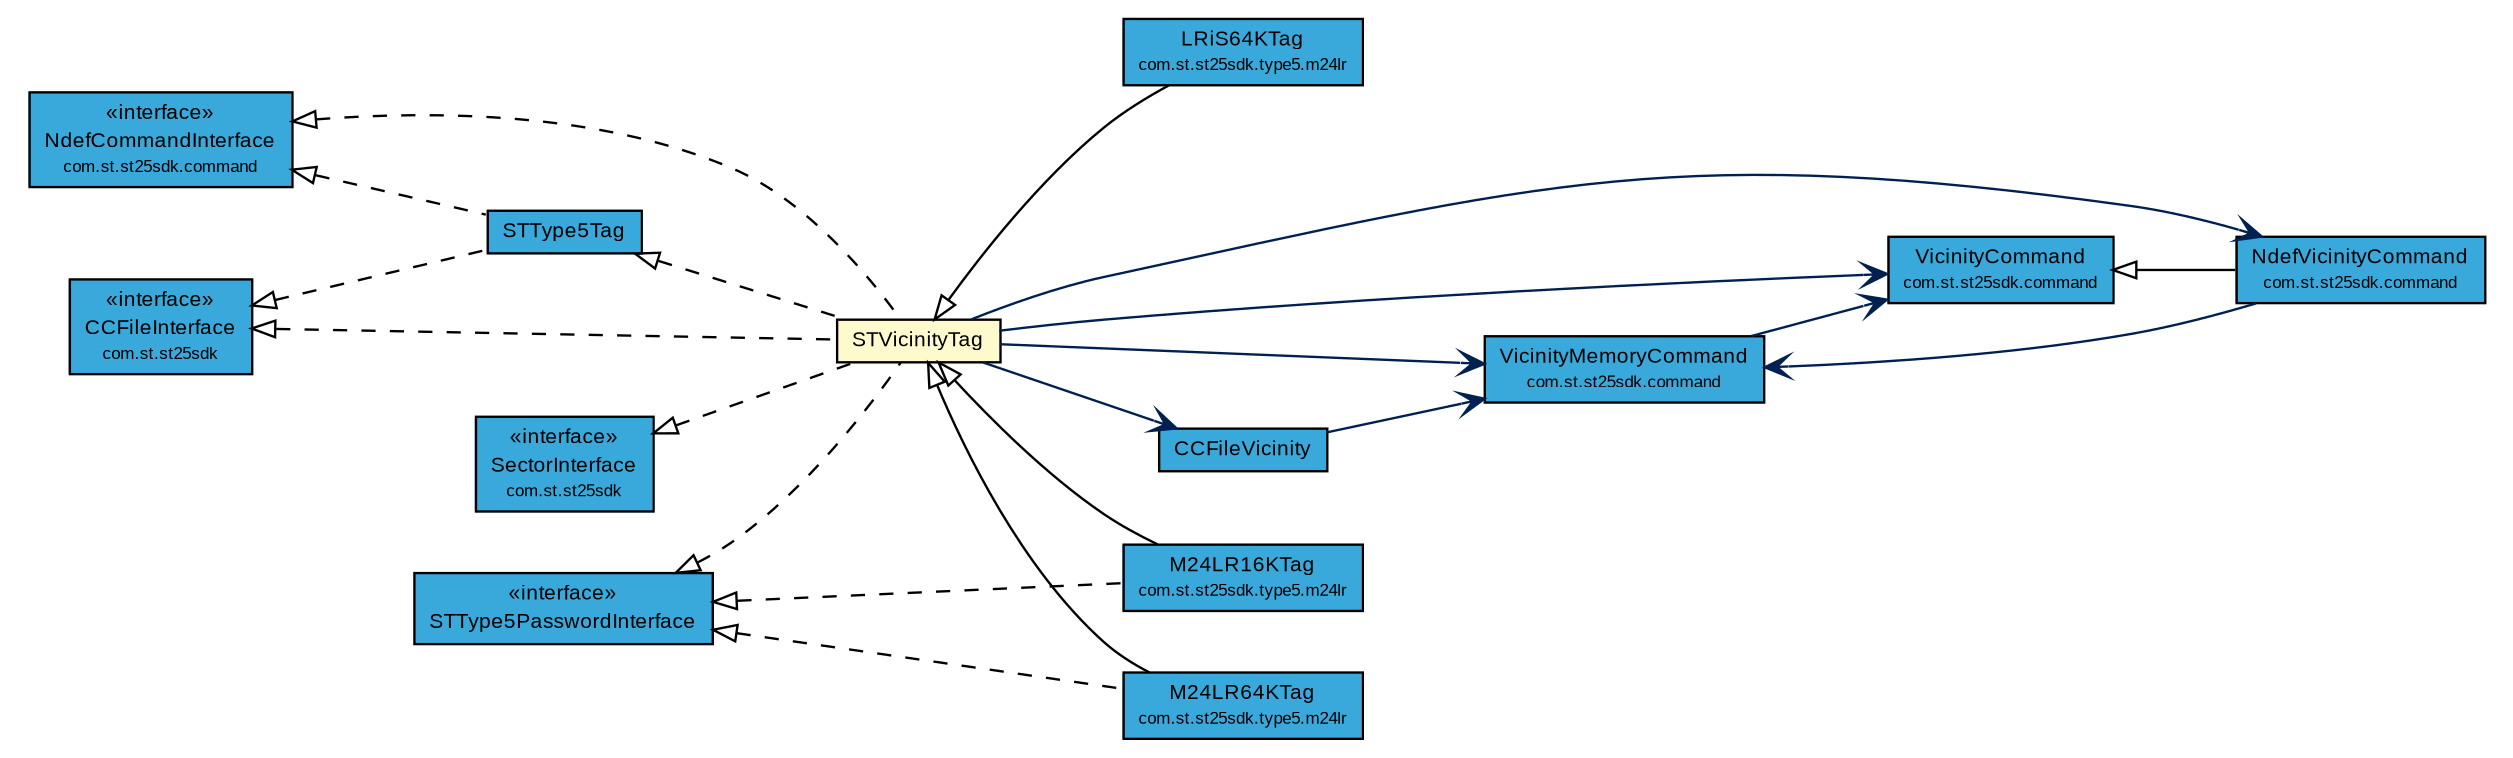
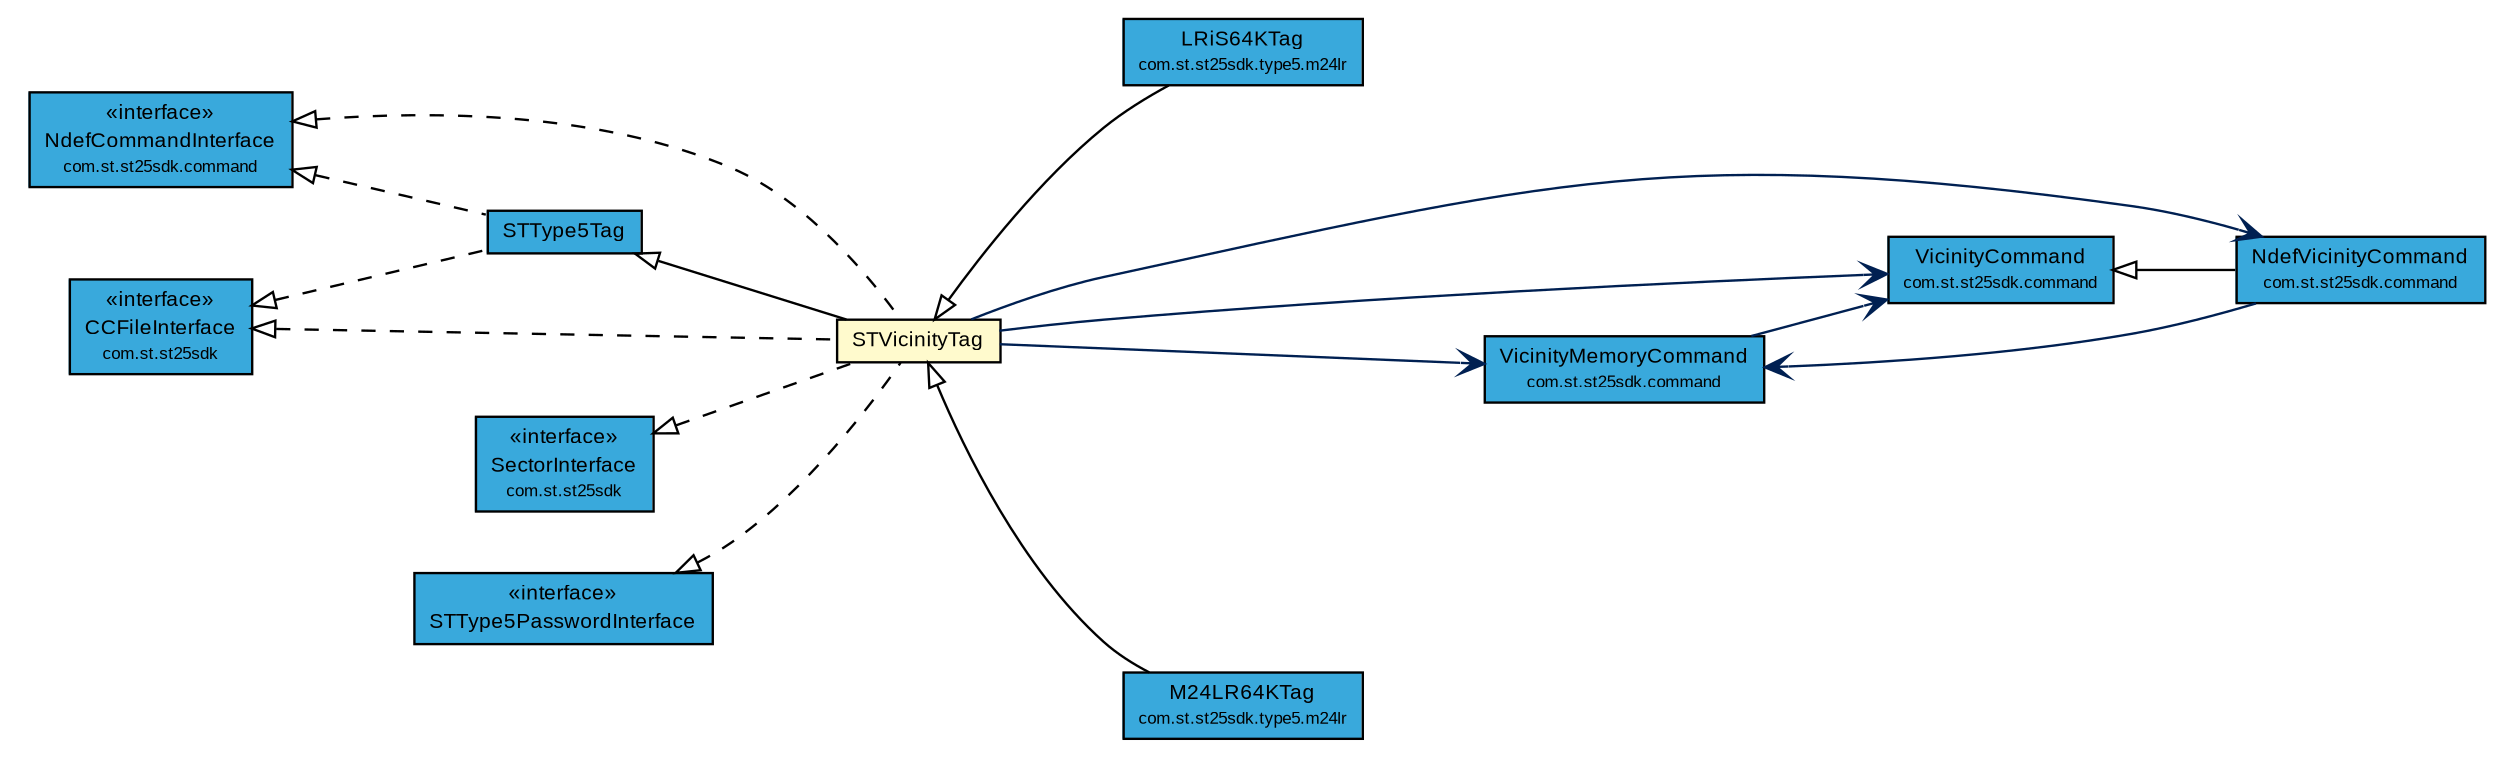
edge "STVicinityTag" -> "STType5Tag": style dashed -> solid
node "CCFileVicinity": removed
node "M24LR16KTag": removed
edge "M24LR64KTag" -> "STType5PasswordInterface": removed
